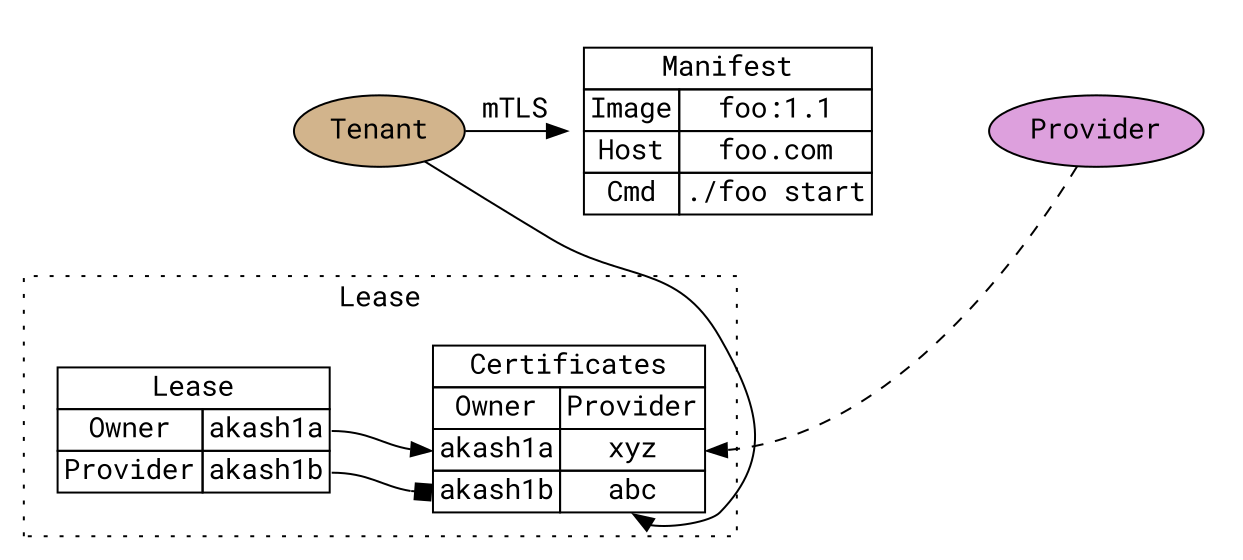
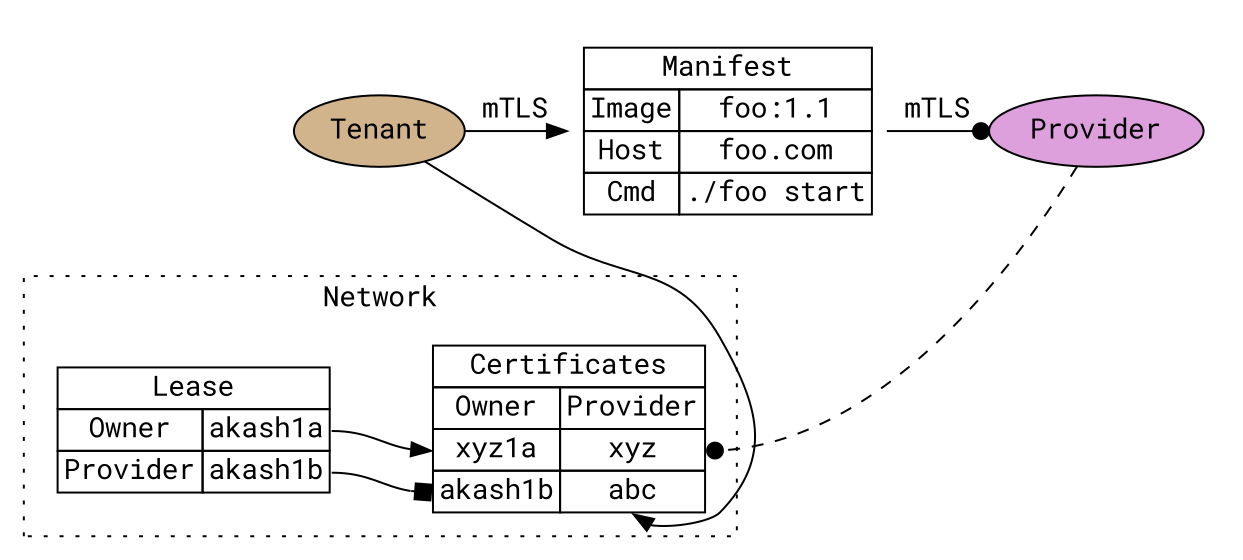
edge "Manifest" -> "Provider": added, label "mTLS"
cluster "Lease": label "Lease" -> "Network"
edge "Provider" -> "Certificates": arrowhead normal -> dot
node "Certificates": text "akash1a" -> "xyz1a"
